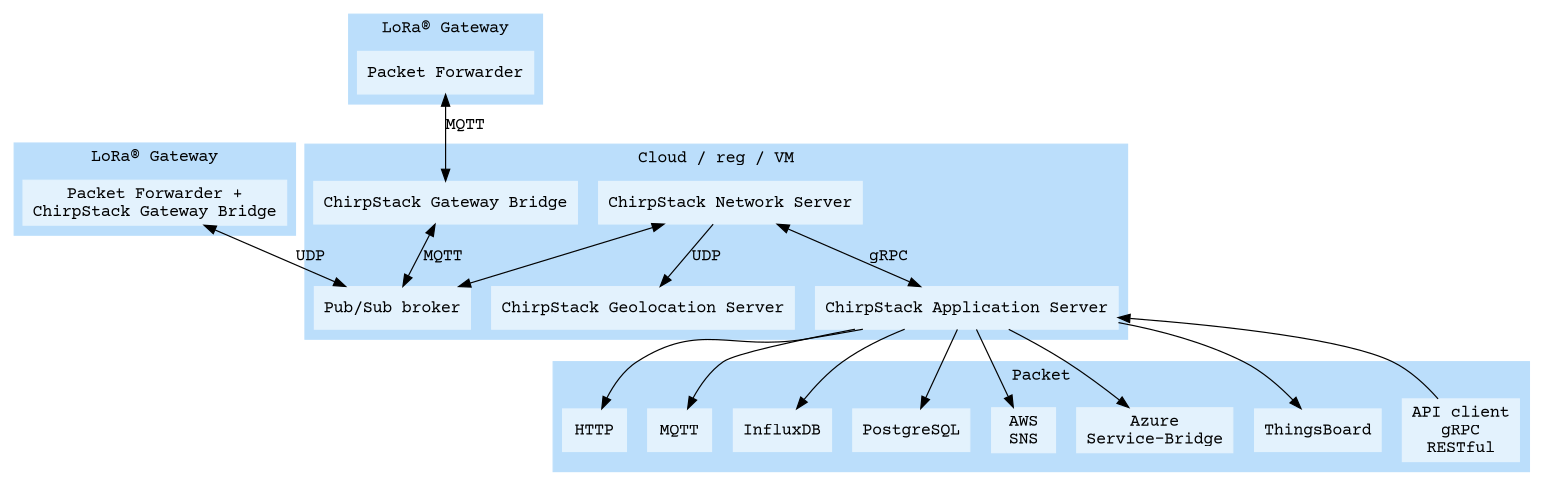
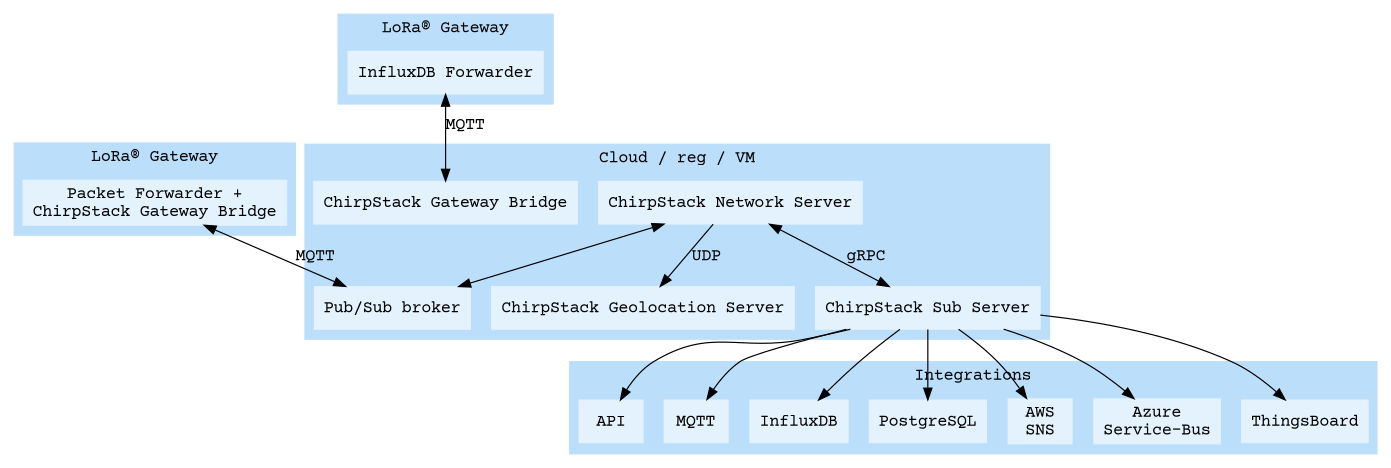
node "Packet Forwarder": label "Packet Forwarder" -> "InfluxDB Forwarder"
edge "ChirpStack Gateway Bridge" -- "Pub/Sub broker": removed, label "MQTT"
edge "Packet Forwarder + ChirpStack Gateway Bridge" -- "Pub/Sub broker": label "UDP" -> "MQTT"
node "ChirpStack Application Server": label "ChirpStack Application Server" -> "ChirpStack Sub Server"
cluster "Packet": label "Packet" -> "Integrations"
node "HTTP": label "HTTP" -> "API"
node "Azure Service-Bridge": label "Azure Service-Bridge" -> "Azure Service-Bus"
node "API client gRPC RESTful": removed
